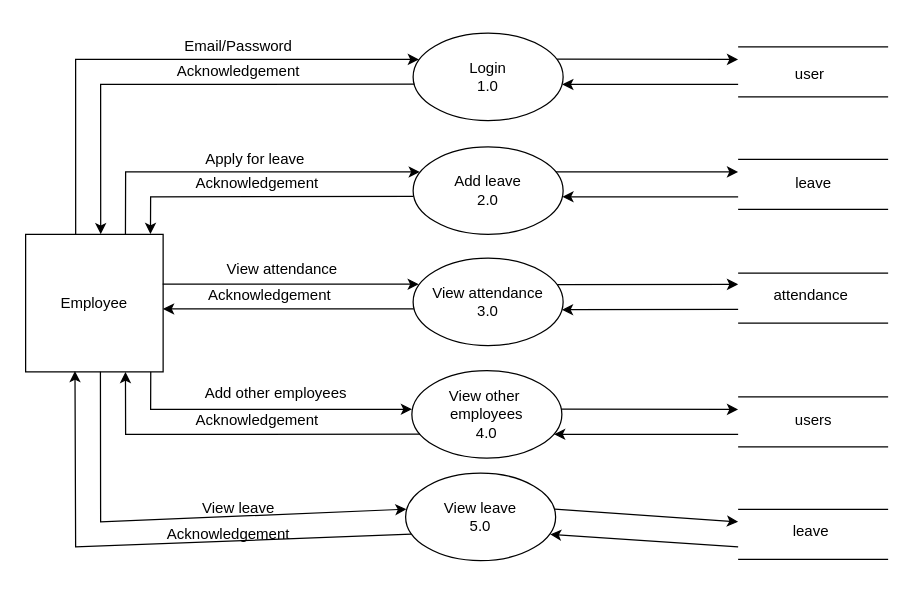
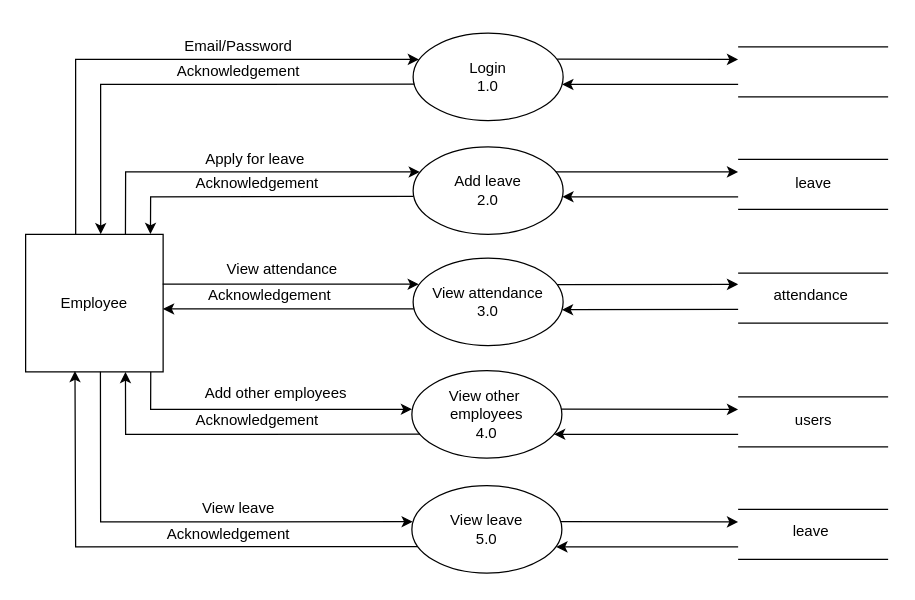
node "user": removed
node "View leave 5.0": moved (481, 517) -> (487, 529)
